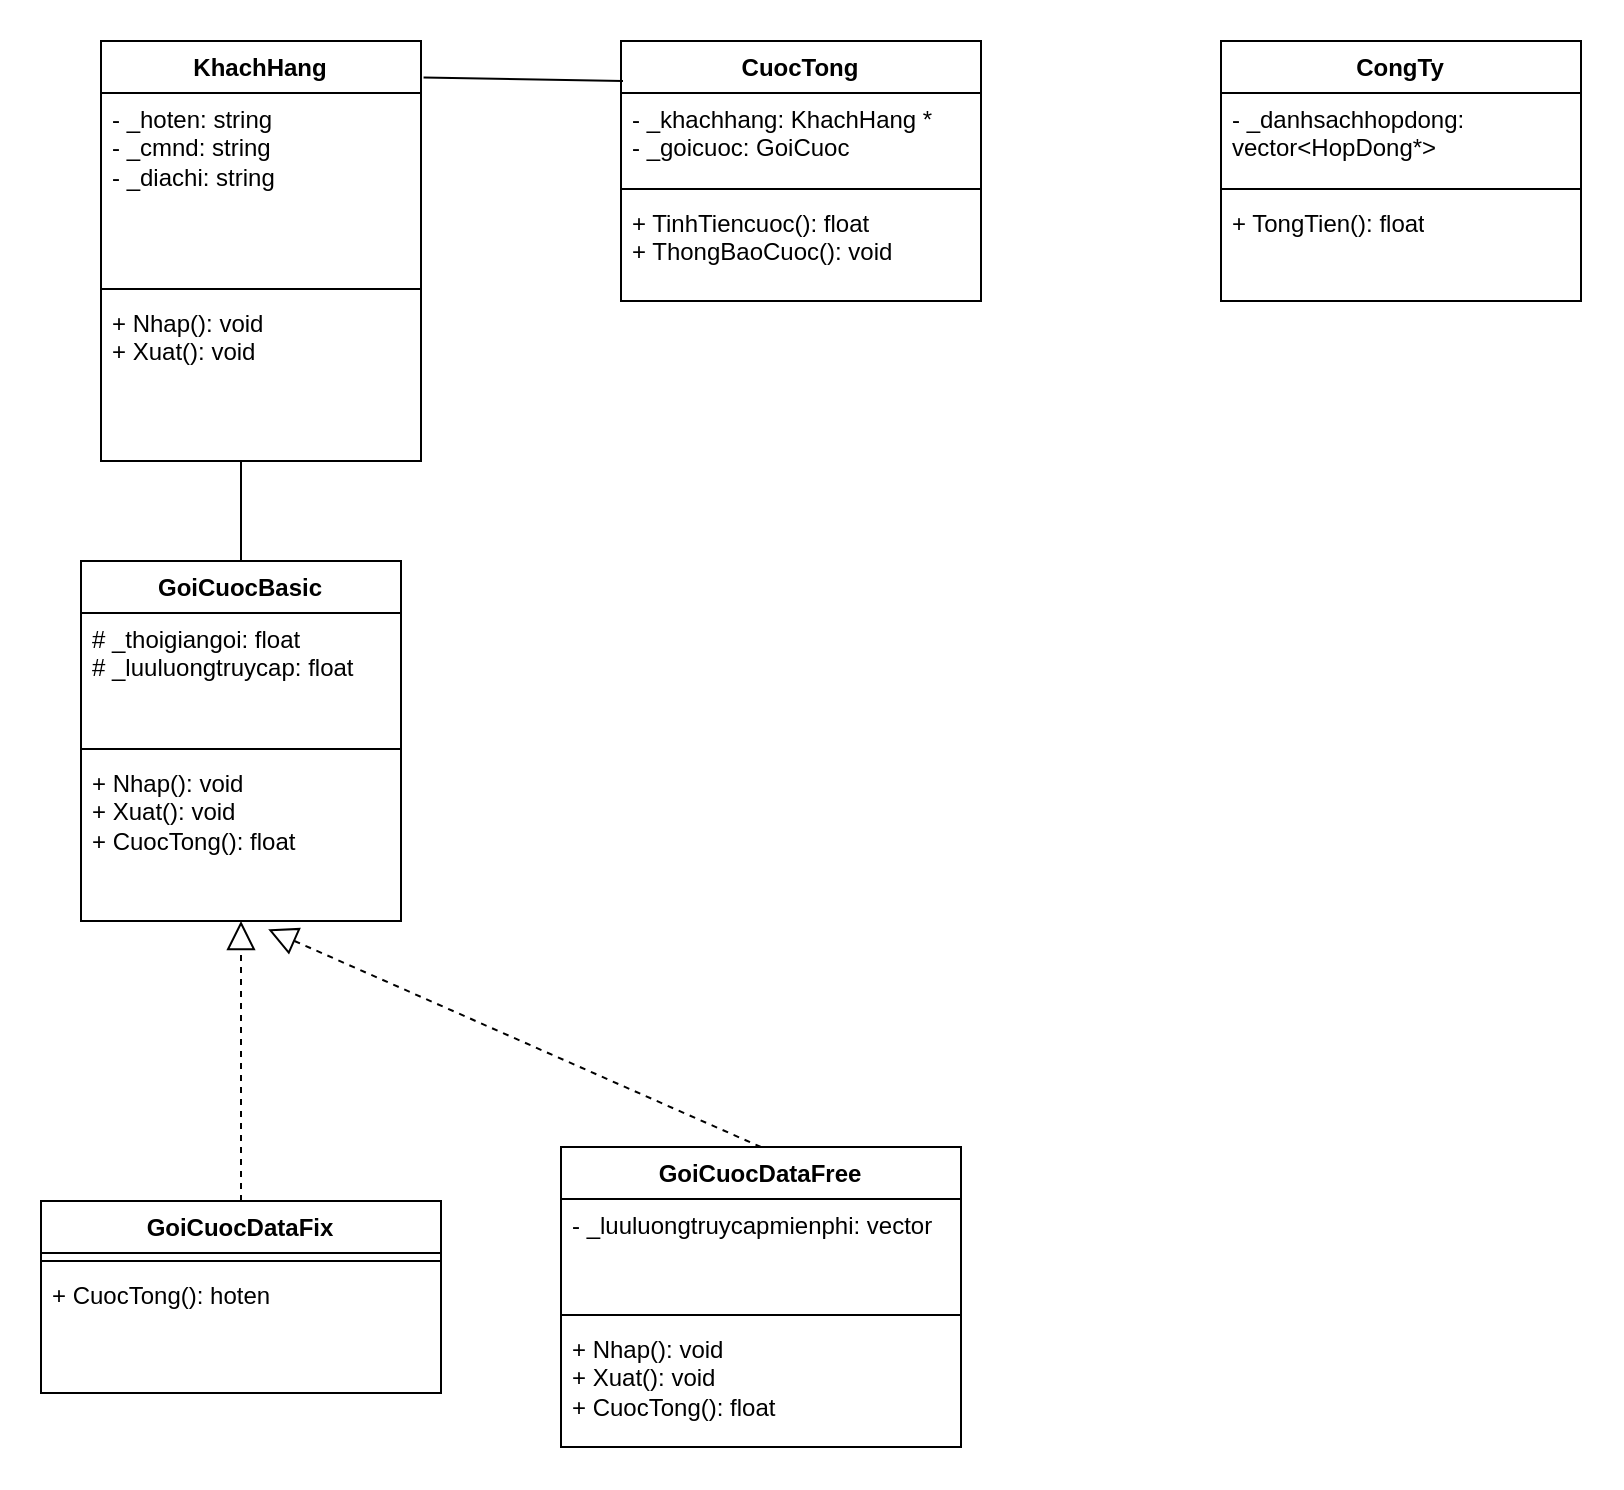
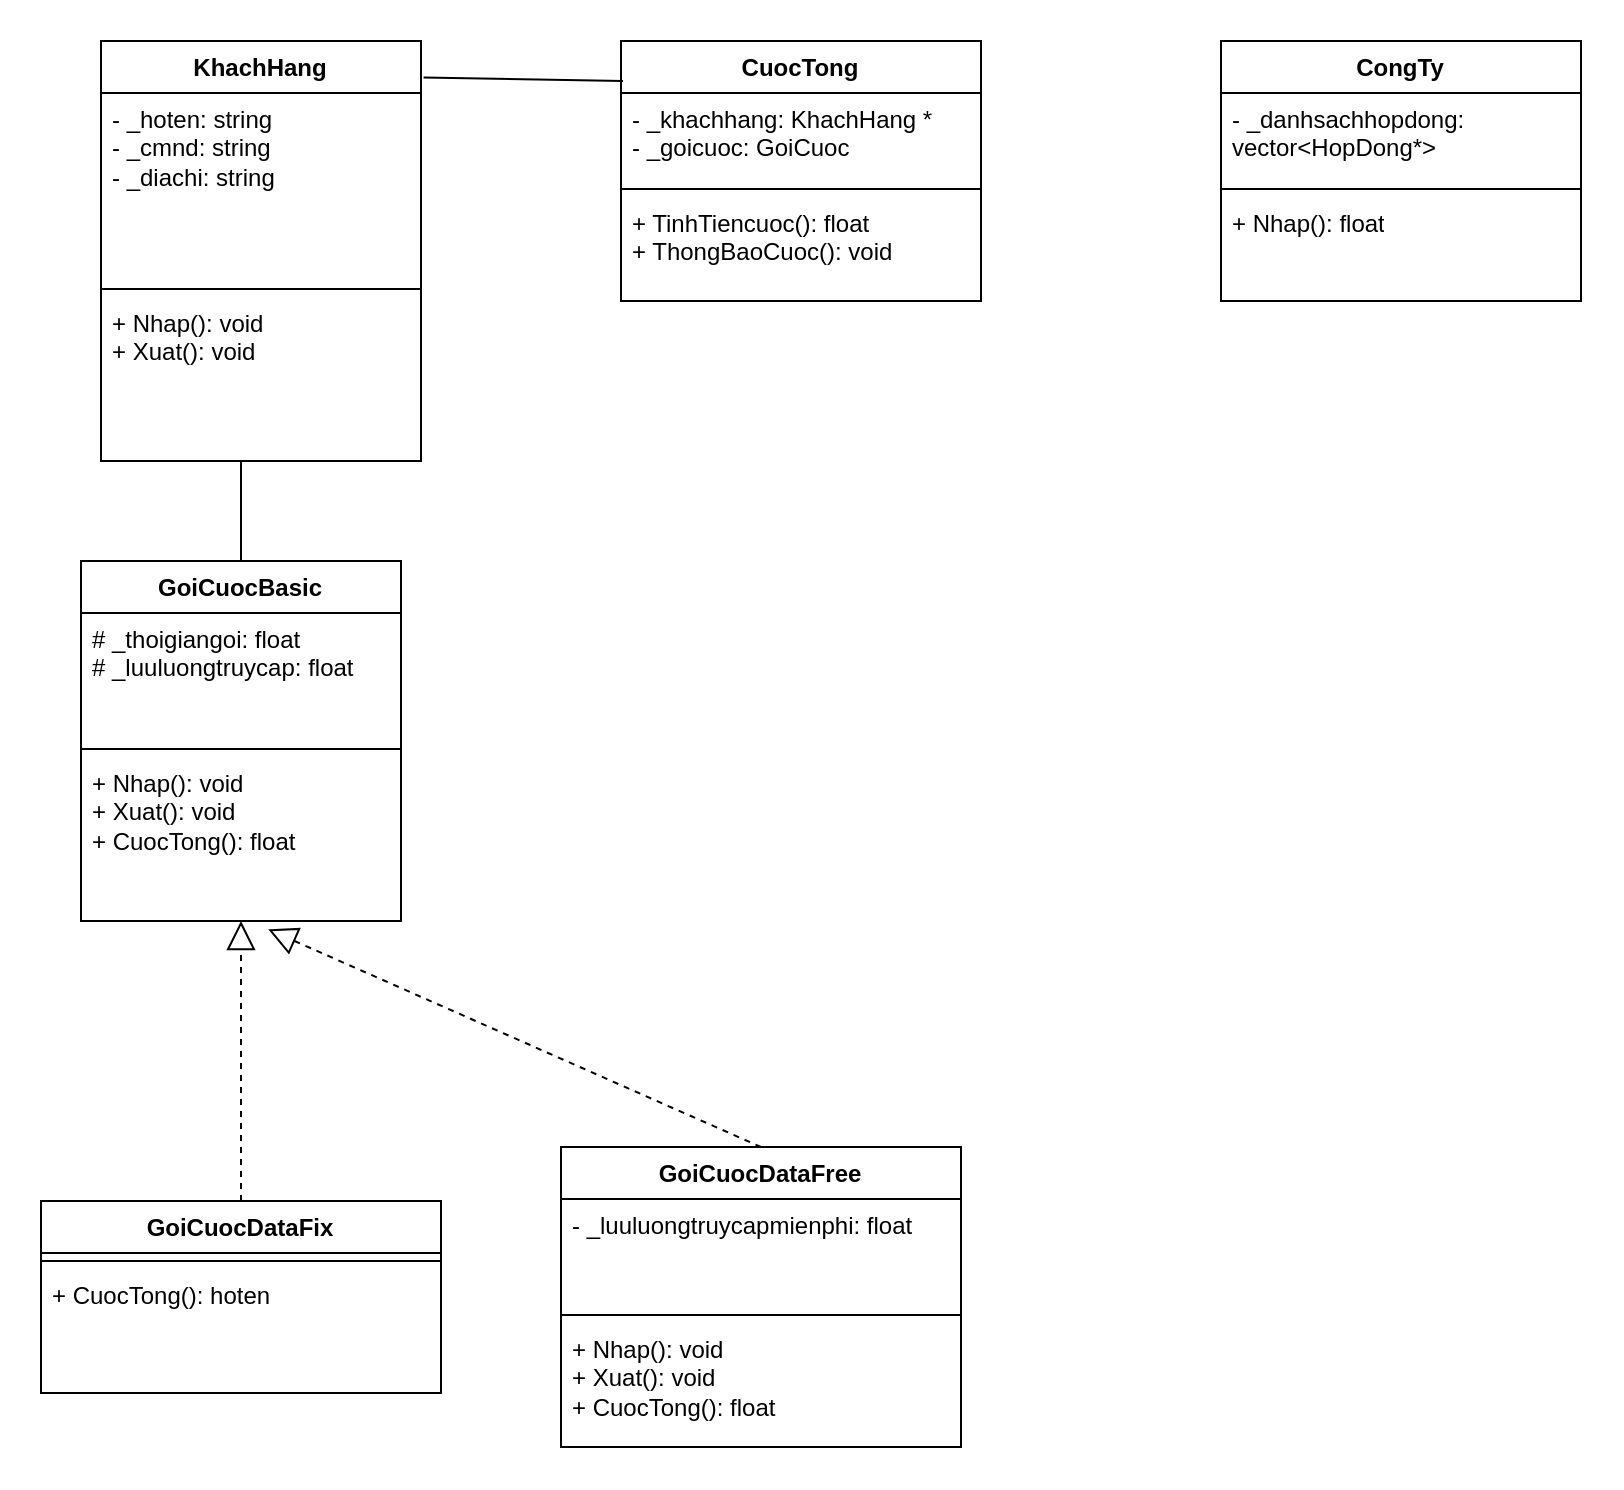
node "+ TongTien(): float": label "+ TongTien(): float" -> "+ Nhap(): float"
node "- _luuluongtruycapmienphi: vector": label "- _luuluongtruycapmienphi: vector" -> "- _luuluongtruycapmienphi: float"
